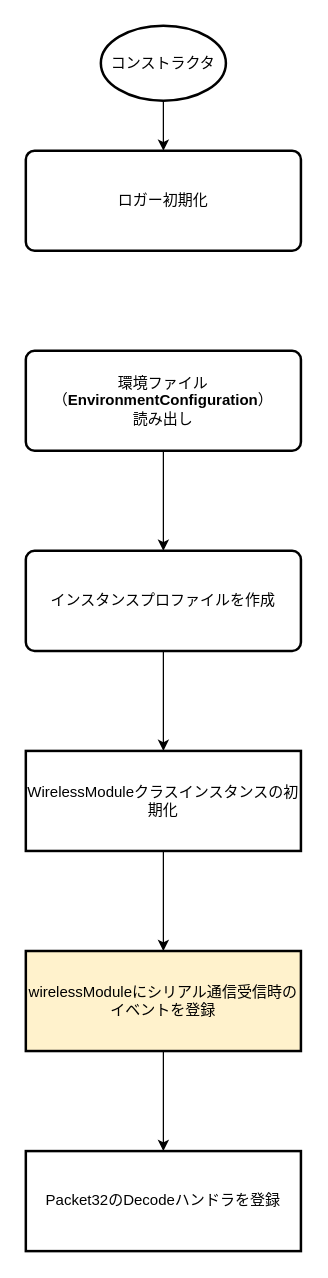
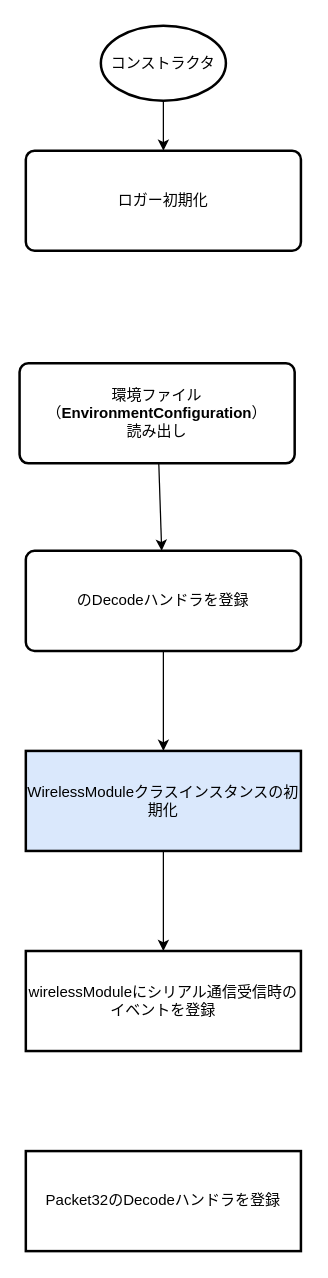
node "環境ファイル（EnvironmentConfiguration） 読み出し": moved (163, 401) -> (157, 413)
node "インスタンスプロファイルを作成": label "インスタンスプロファイルを作成" -> "のDecodeハンドラを登録"
node "WirelessModuleクラスインスタンスの初期化": fillcolor #ffffff -> #dae8fc
node "wirelessModuleにシリアル通信受信時のイベントを登録": fillcolor #fff2cc -> #ffffff
edge "wirelessModuleにシリアル通信受信時のイベントを登録" -> "Packet32のDecodeハンドラを登録": removed
